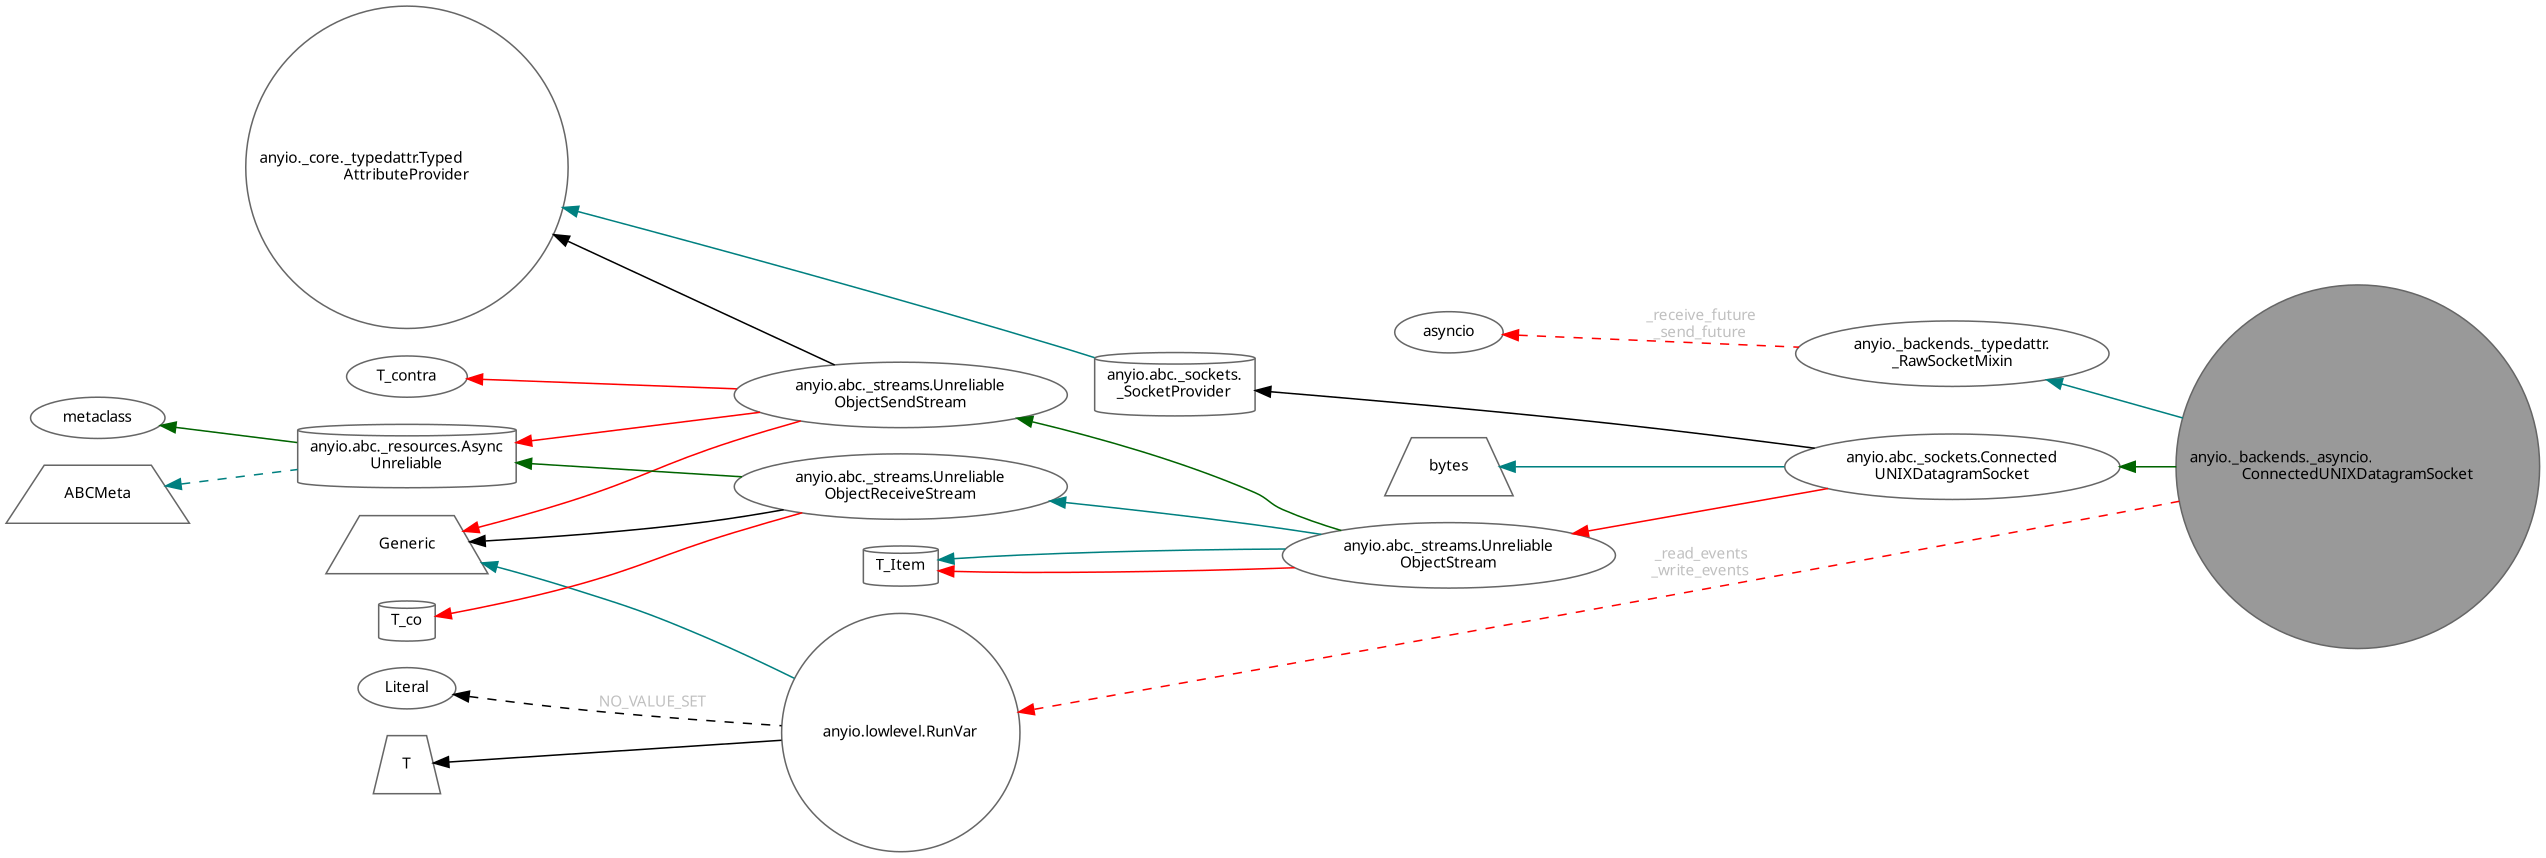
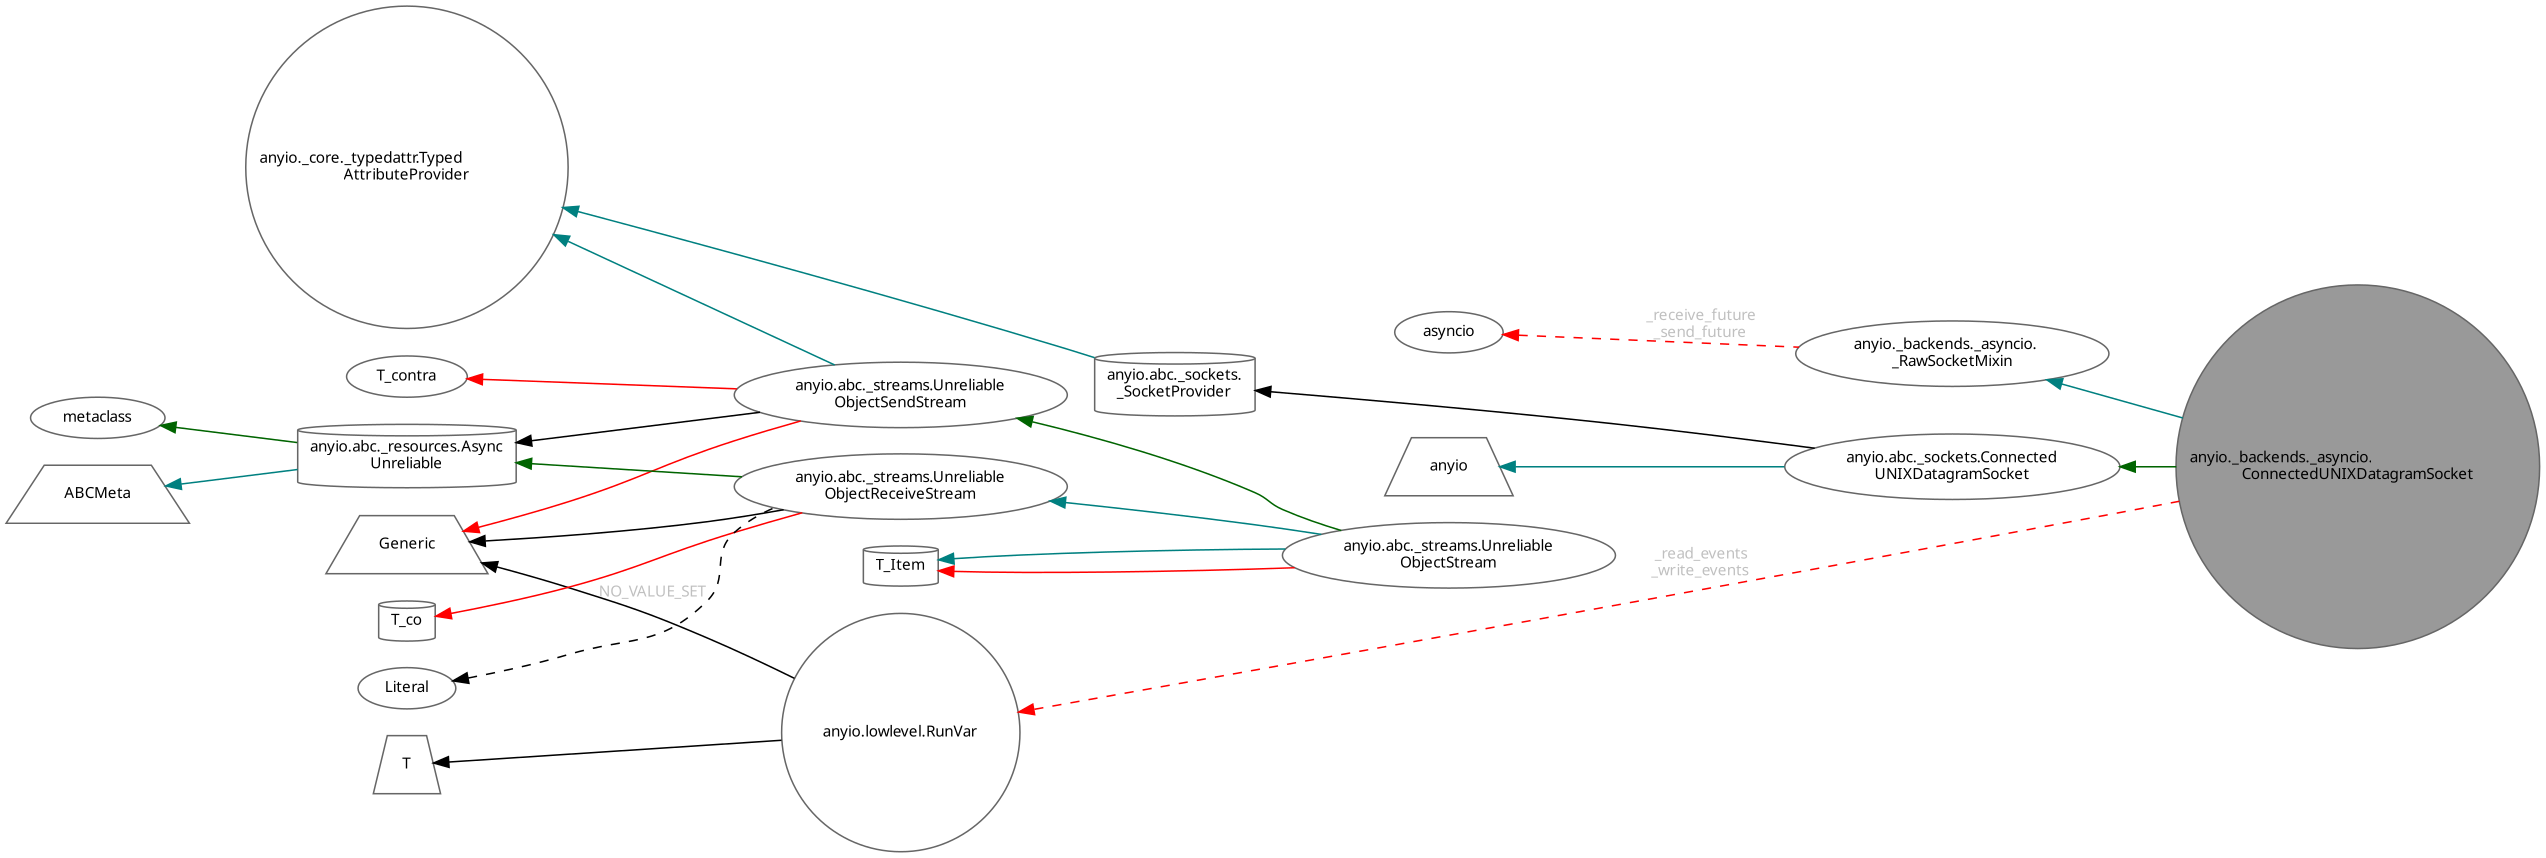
edge "anyio.abc._streams.Unreliable ObjectSendStream" -> "anyio._core._typedattr.Typed AttributeProvider": color black -> teal
node "anyio._backends._typedattr. _RawSocketMixin": label "anyio._backends._typedattr. _RawSocketMixin" -> "anyio._backends._asyncio. _RawSocketMixin"
edge "anyio.abc._streams.Unreliable ObjectSendStream" -> "anyio.abc._resources.Async Unreliable": color red -> black
node "bytes": label "bytes" -> "anyio"
edge "anyio.abc._resources.Async Unreliable" -> "ABCMeta": style dashed -> solid
edge "anyio.abc._sockets.Connected UNIXDatagramSocket" -> "anyio.abc._streams.Unreliable ObjectStream": removed
edge "anyio.lowlevel.RunVar" -> "Generic": color teal -> black
edge "anyio.lowlevel.RunVar" -> "Literal": now "anyio.abc._streams.Unreliable ObjectReceiveStream" -> "Literal"
